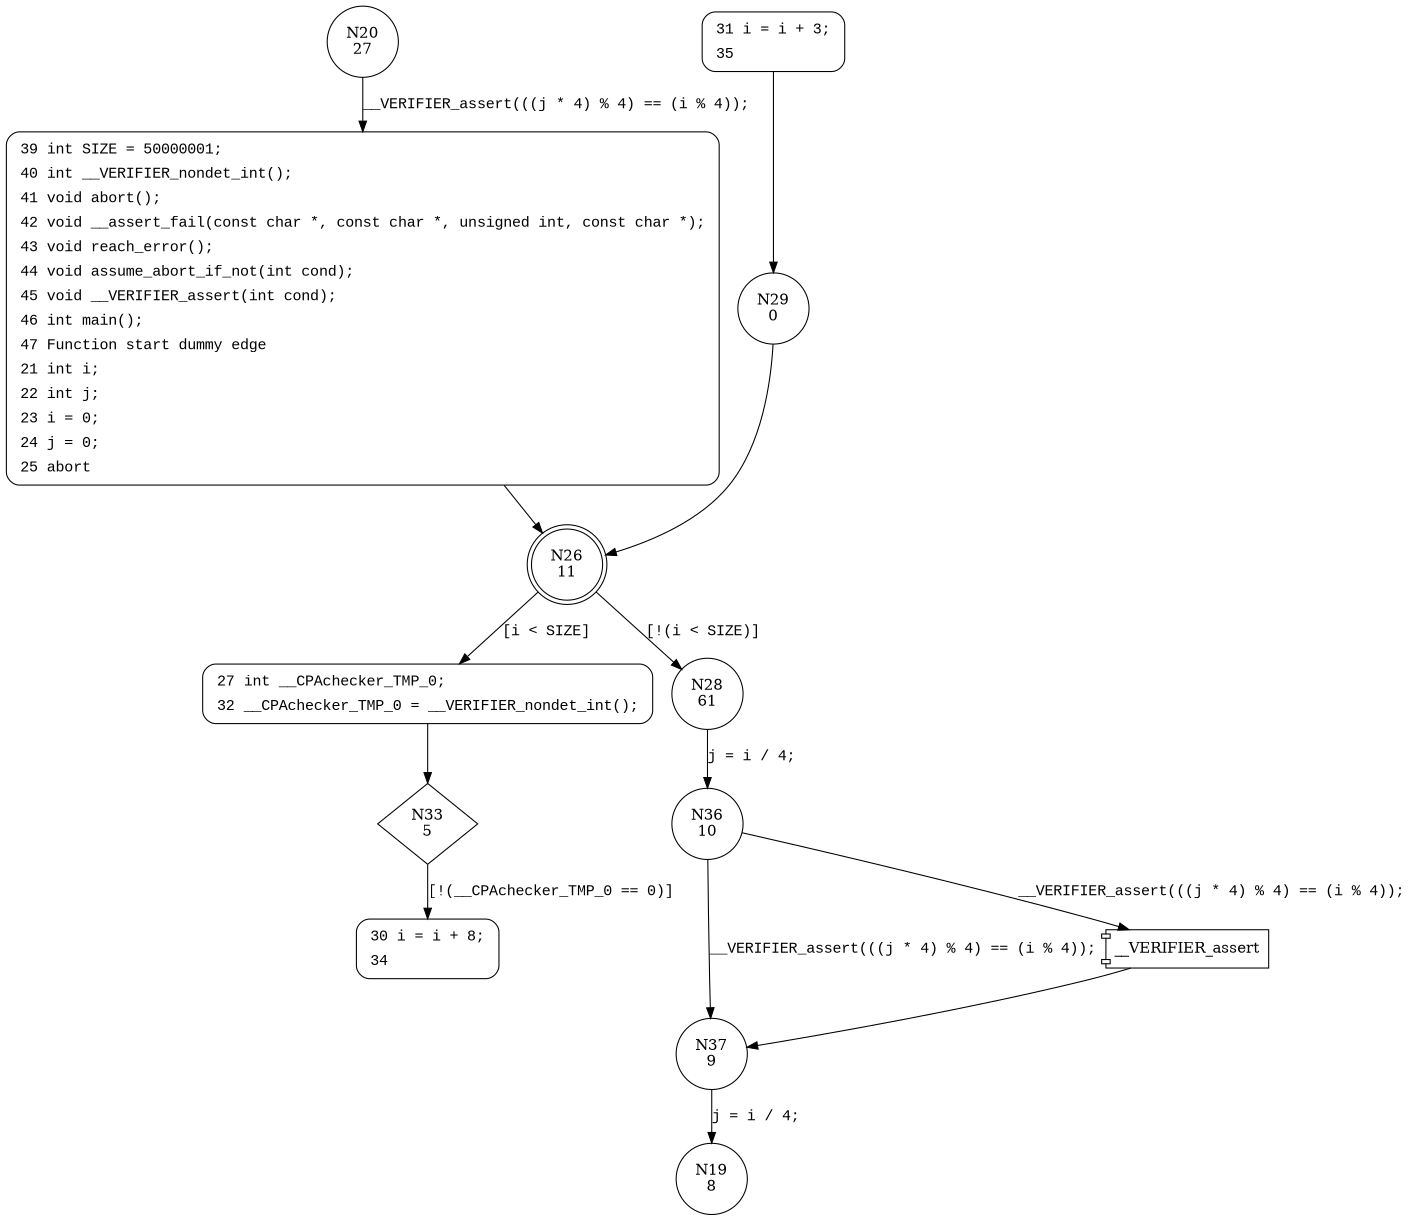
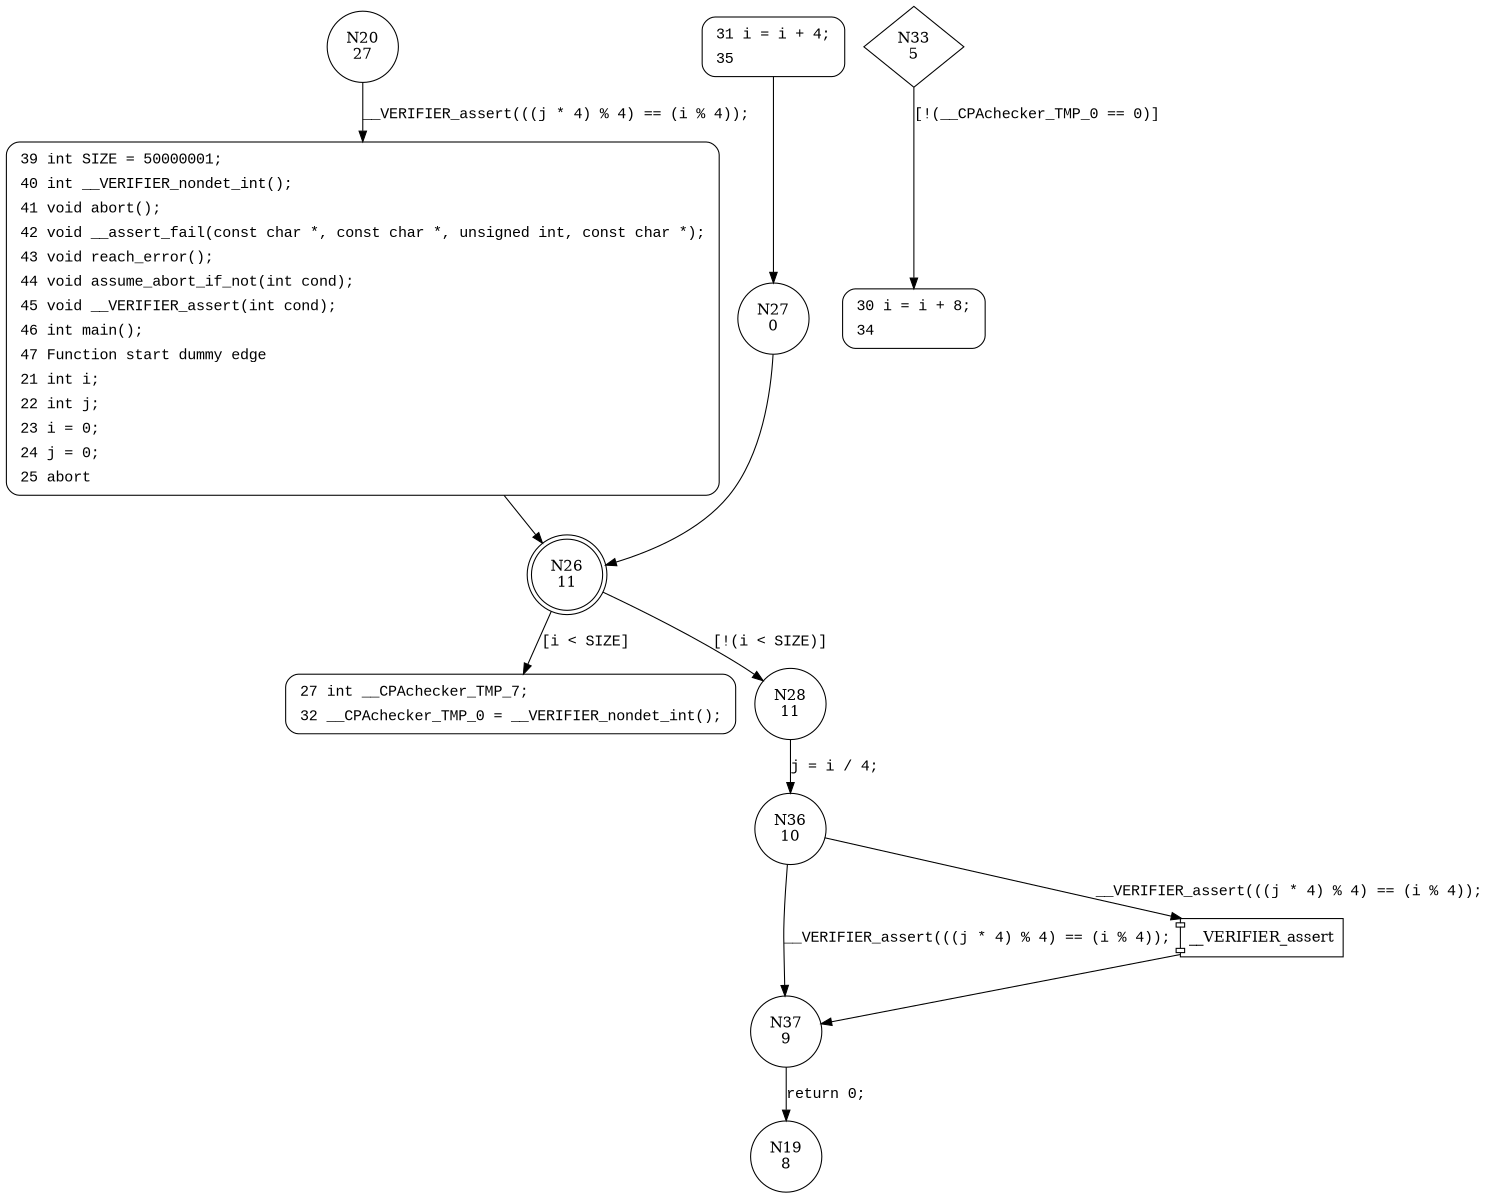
node "31": text "i = i + 3;" -> "i = i + 4;"
node "N29 0": label "N29 0" -> "N27 0"
node "27": text "int __CPAchecker_TMP_0;" -> "int __CPAchecker_TMP_7;"
node "N28 61": label "N28 61" -> "N28 11"
edge "27" -> "N33 5": removed
edge "N37 9" -> "N19 8": label "j = i / 4;" -> "return 0;"
